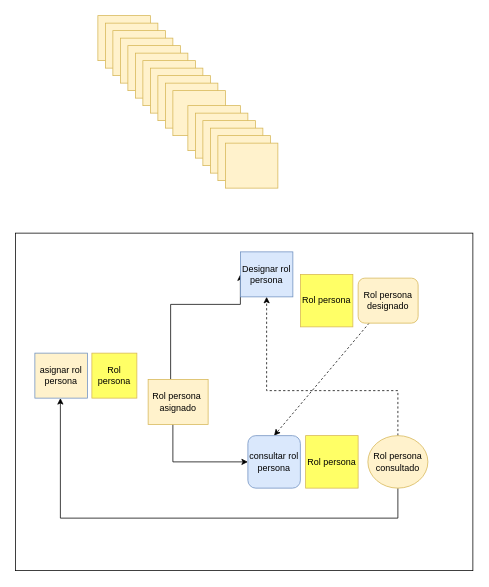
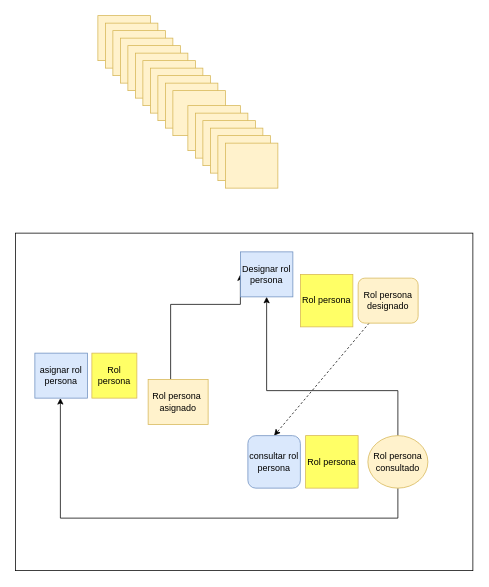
node "asignar rol persona": fillcolor #fff2cc -> #dae8fc
edge "Rol persona consultado" -> "Designar rol persona": style dashed -> solid
edge "Rol persona asignado" -> "consultar rol persona": removed
